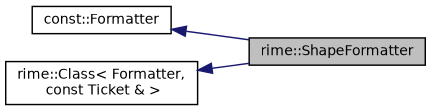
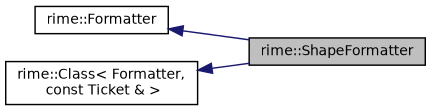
node "const::Formatter": label "const::Formatter" -> "rime::Formatter"
